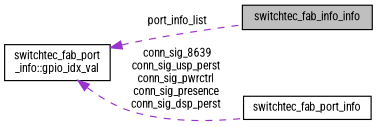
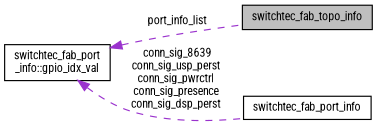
node "switchtec_fab_info_info": label "switchtec_fab_info_info" -> "switchtec_fab_topo_info"
